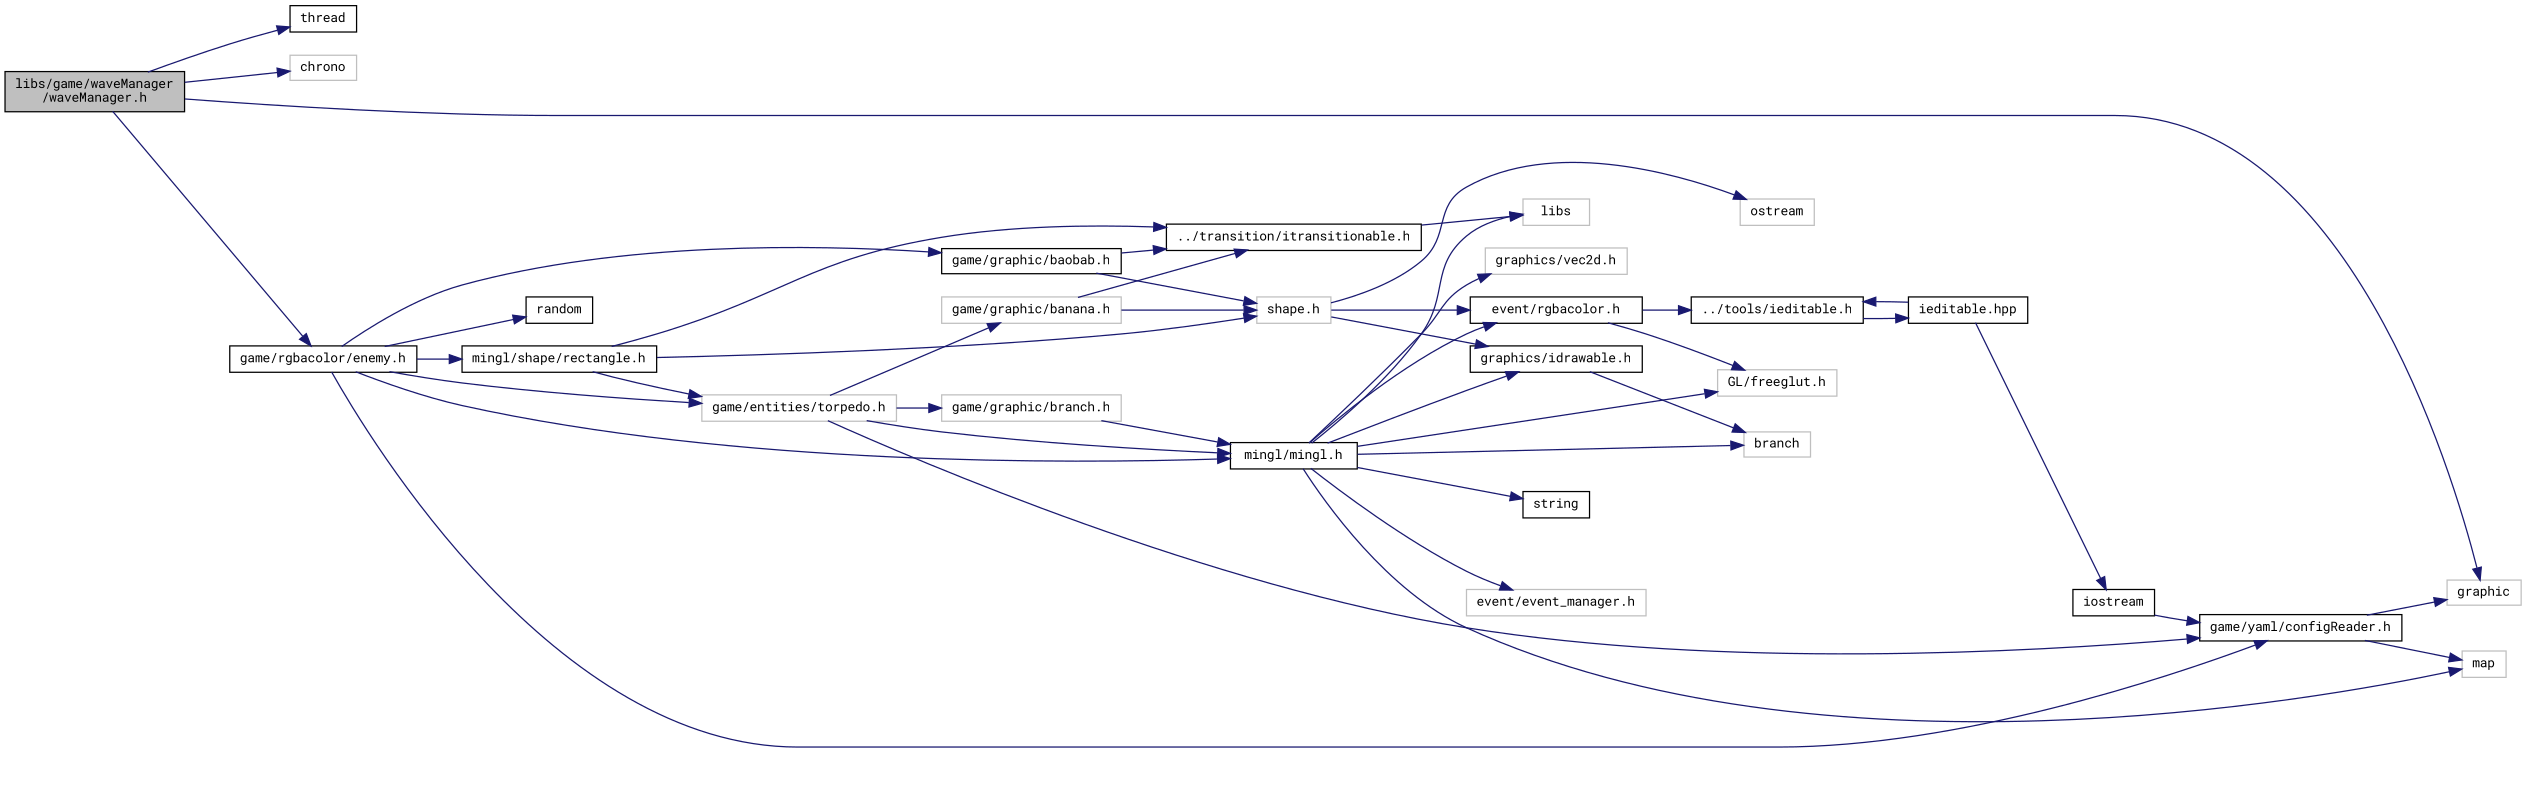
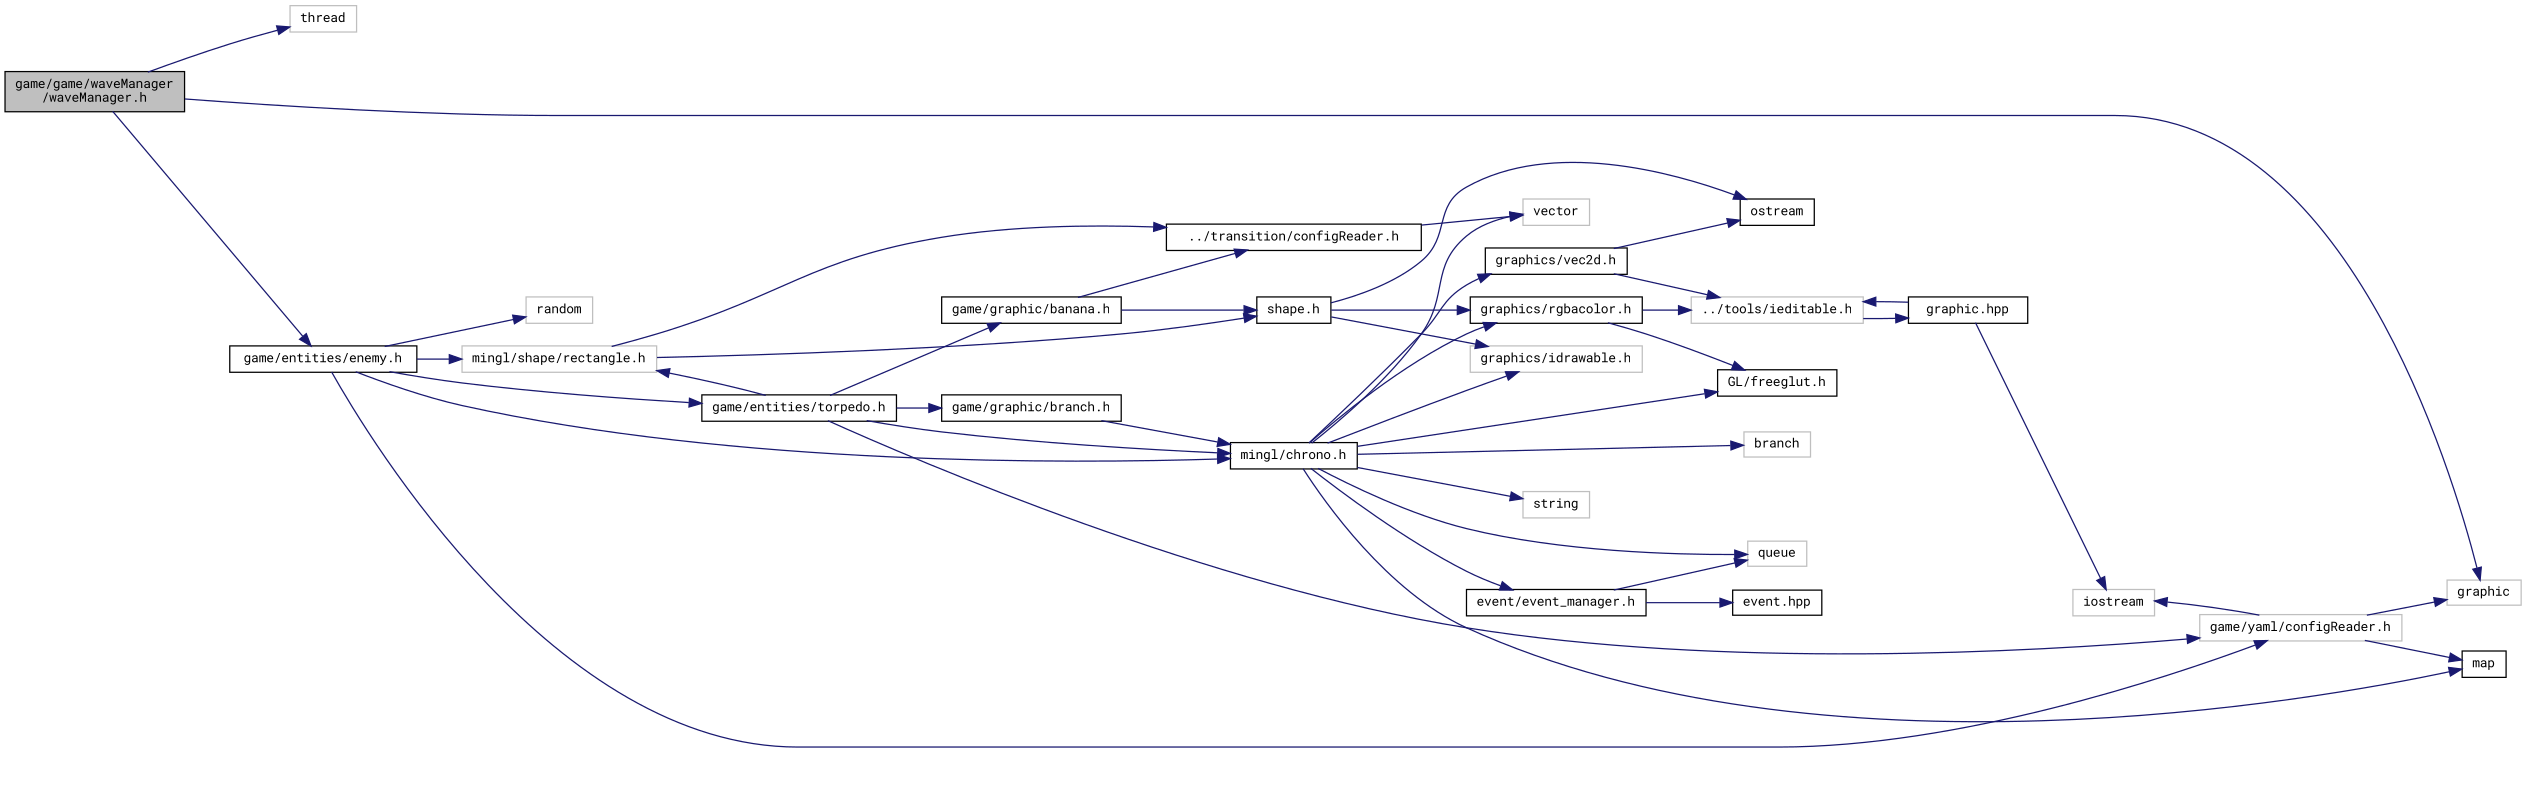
node "thread": color black -> grey75
node "chrono": removed
node "libs/game/waveManager /waveManager.h": label "libs/game/waveManager /waveManager.h" -> "game/game/waveManager /waveManager.h"
node "libs": label "libs" -> "vector"
node "ostream": color grey75 -> black
edge "graphics/vec2d.h" -> "ostream": added
node "../transition/itransitionable.h": label "../transition/itransitionable.h" -> "../transition/configReader.h"
node "game/graphic/baobab.h": removed
node "graphics/vec2d.h": color grey75 -> black
edge "graphics/vec2d.h" -> "../tools/ieditable.h": added
node "random": color black -> grey75
node "game/graphic/banana.h": color grey75 -> black
node "shape.h": color grey75 -> black
node "event/rgbacolor.h": label "event/rgbacolor.h" -> "graphics/rgbacolor.h"
node "../tools/ieditable.h": color black -> grey75
node "ieditable.hpp": label "ieditable.hpp" -> "graphic.hpp"
node "game/rgbacolor/enemy.h": label "game/rgbacolor/enemy.h" -> "game/entities/enemy.h"
node "mingl/shape/rectangle.h": color black -> grey75
node "graphics/idrawable.h": color black -> grey75
node "GL/freeglut.h": color grey75 -> black
edge "mingl/shape/rectangle.h" -> "game/entities/torpedo.h": reversed
edge "graphics/idrawable.h" -> "branch": removed
node "game/entities/torpedo.h": color grey75 -> black
node "game/graphic/branch.h": color grey75 -> black
node "mingl/mingl.h": label "mingl/mingl.h" -> "mingl/chrono.h"
node "string": color black -> grey75
node "queue": added
node "event/event_manager.h": color grey75 -> black
node "event.hpp": added
node "iostream": color black -> grey75
edge "iostream" -> "game/yaml/configReader.h": reversed
node "game/yaml/configReader.h": color black -> grey75
node "map": color grey75 -> black
